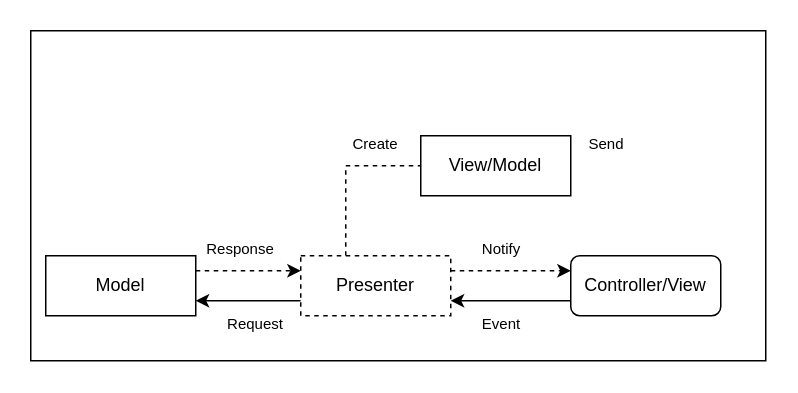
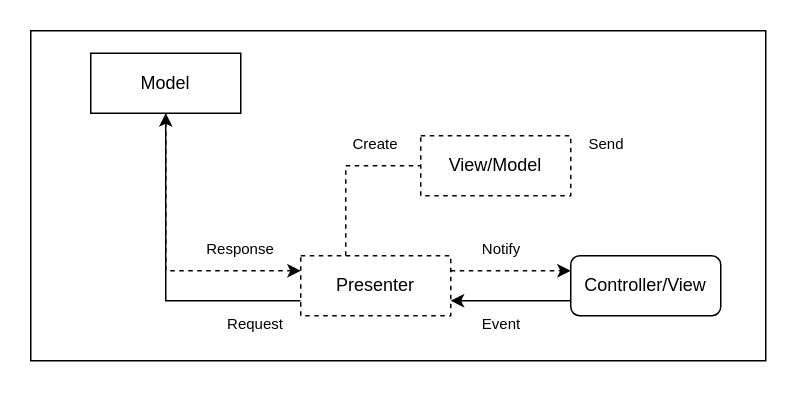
node "View/Model": style solid -> dashed
node "Model": moved (121, 286) -> (166, 83)
